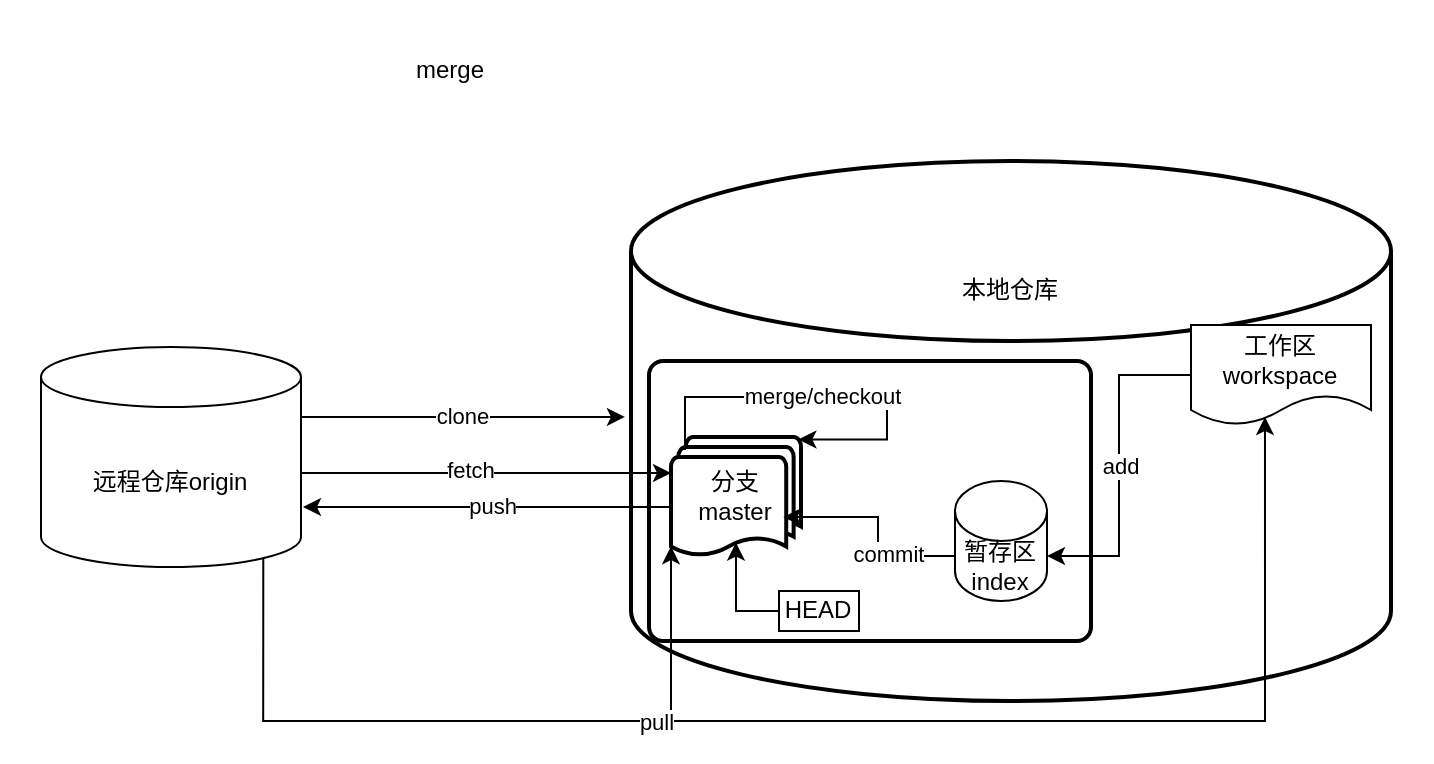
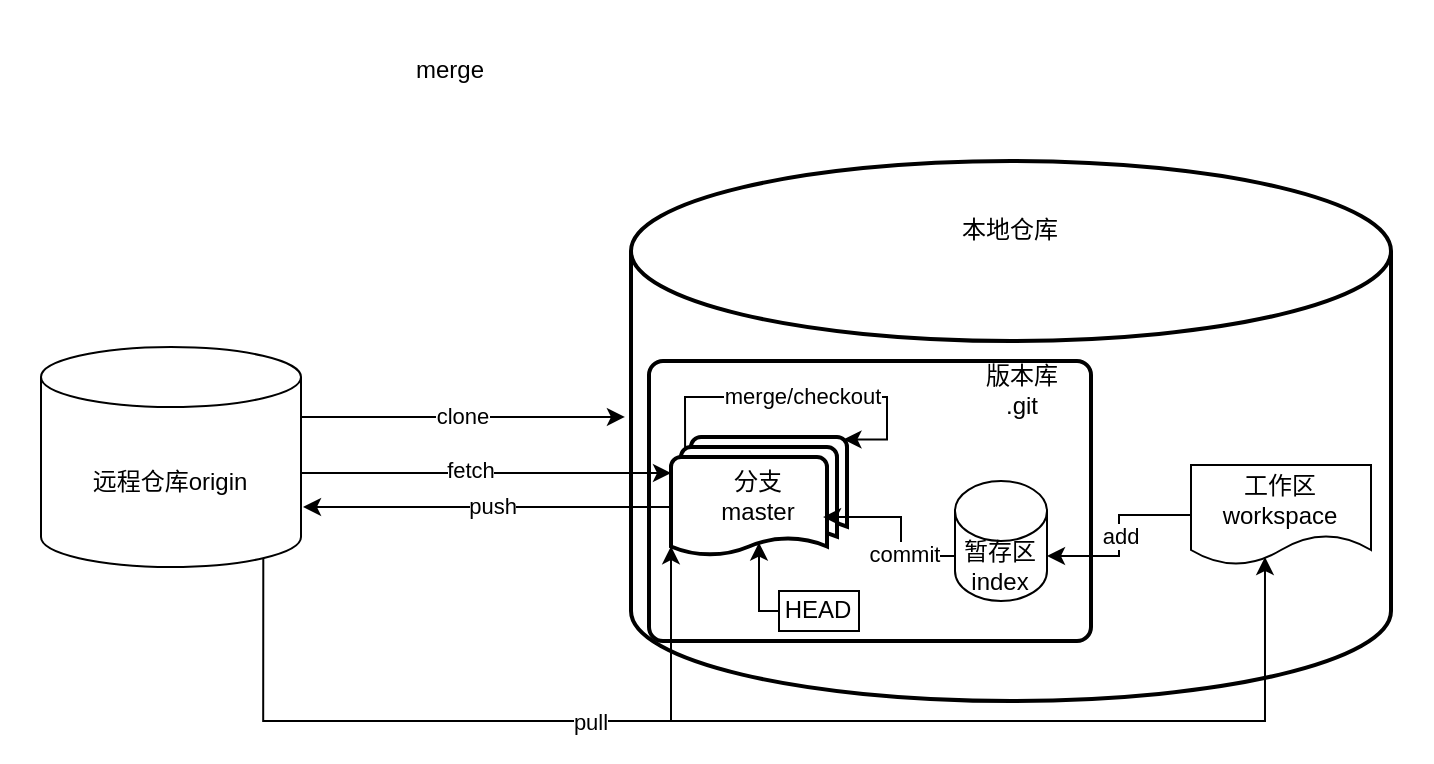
node "本地仓库": moved (1011, 291) -> (1011, 231)
node "工作区 workspace": moved (1281, 375) -> (1281, 515)
node "版本库 .git": added
node "分支 master": size 130x120 -> 176x120
